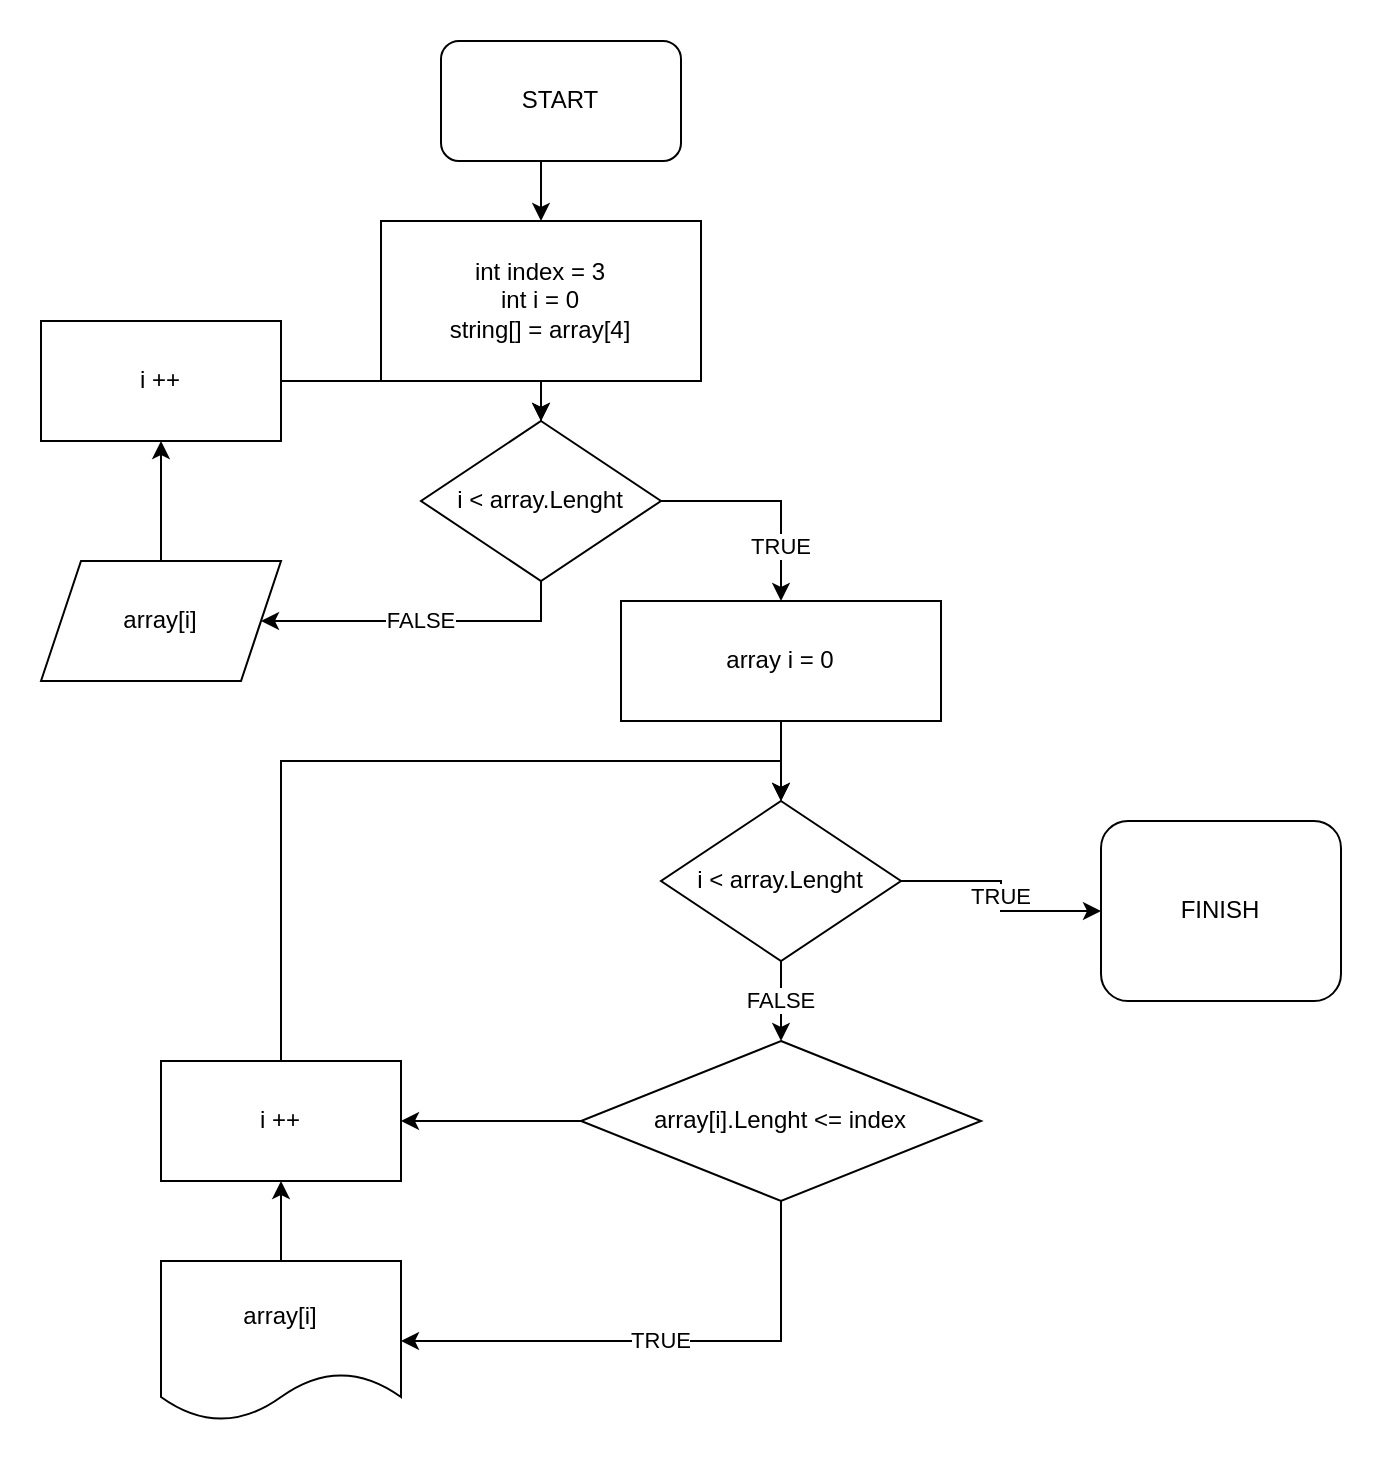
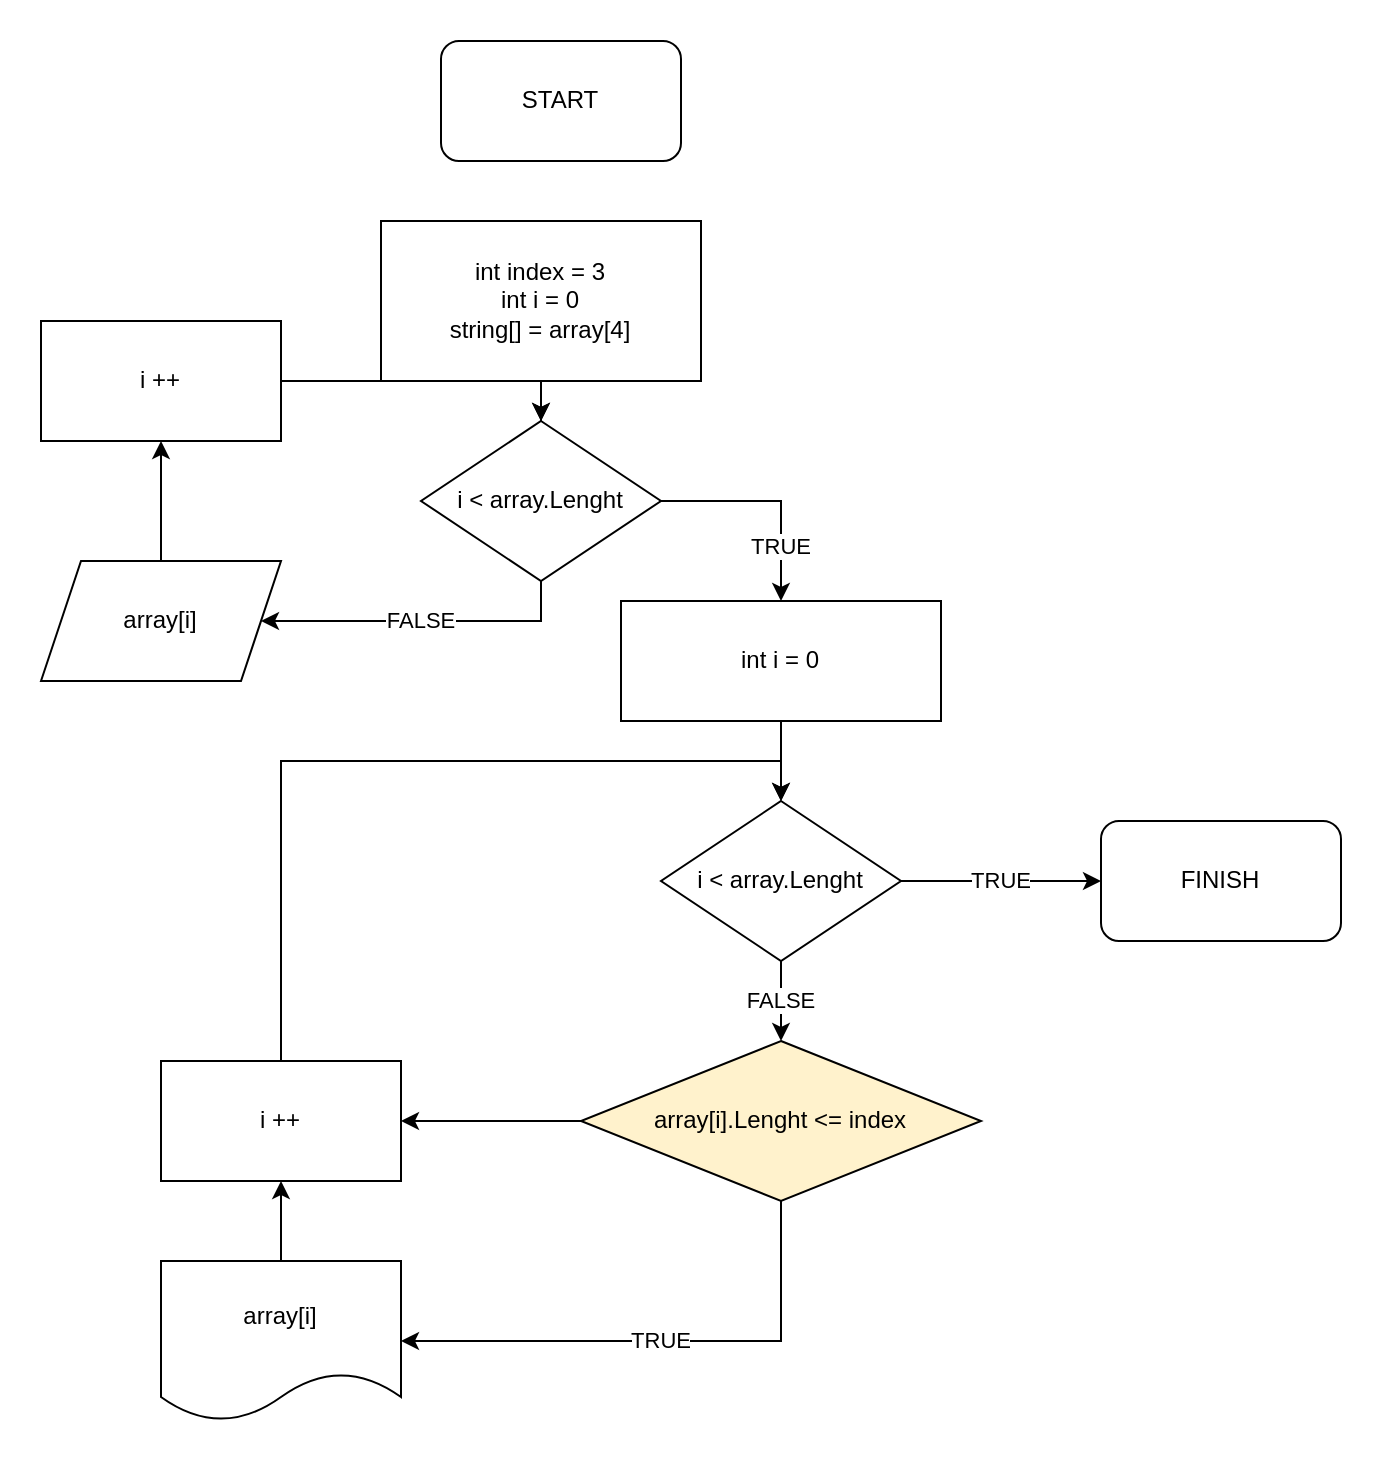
edge "START" -> "int index = 3 int i = 0 string[] = array[4]": removed
node "array i = 0": label "array i = 0" -> "int i = 0"
node "FINISH": size 240x180 -> 240x120
node "array[i].Lenght <= index": fillcolor #ffffff -> #fff2cc
